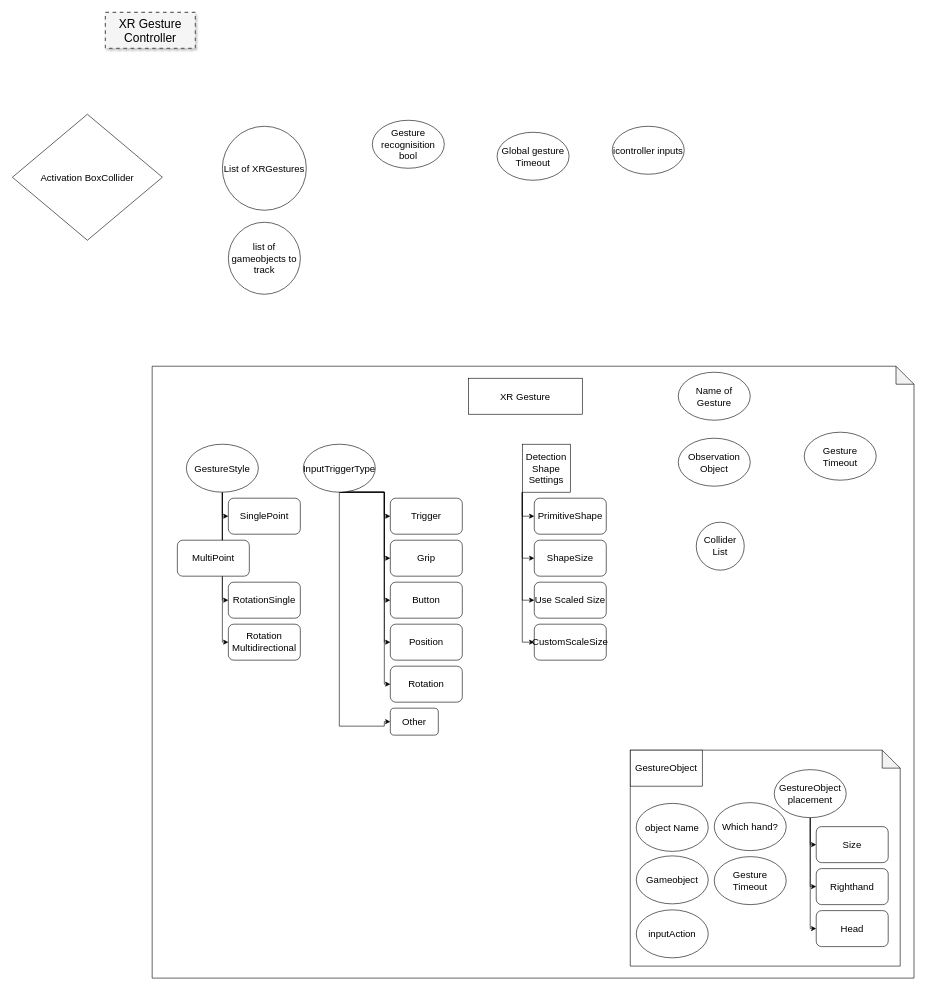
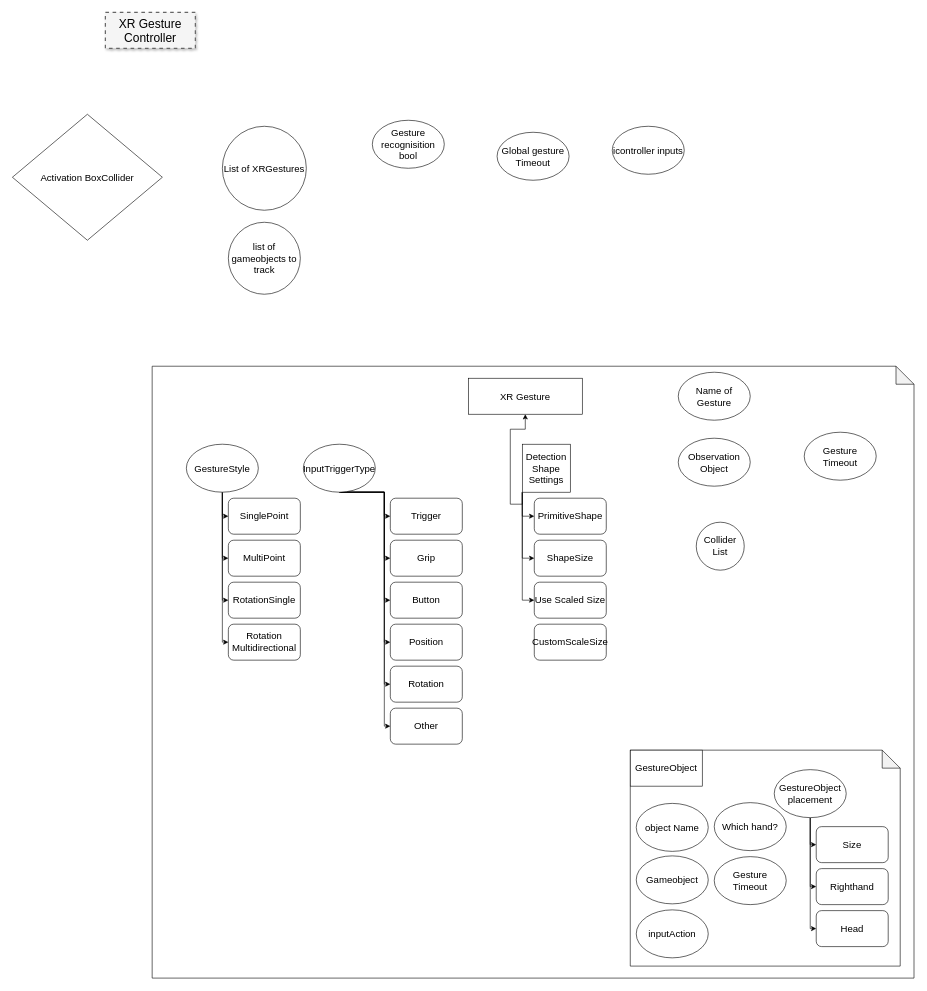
node "MultiPoint": moved (213, 558) -> (264, 558)
edge "Detection Shape Settings" -> "CustomScaleSize": now "Detection Shape Settings" -> "XR Gesture"
node "Other": size 48x27 -> 72x36
